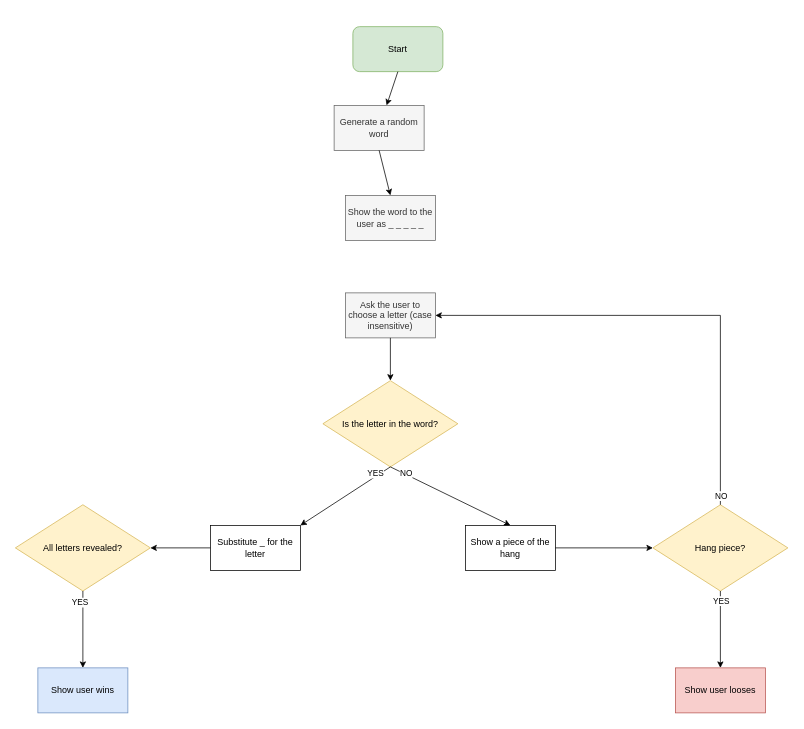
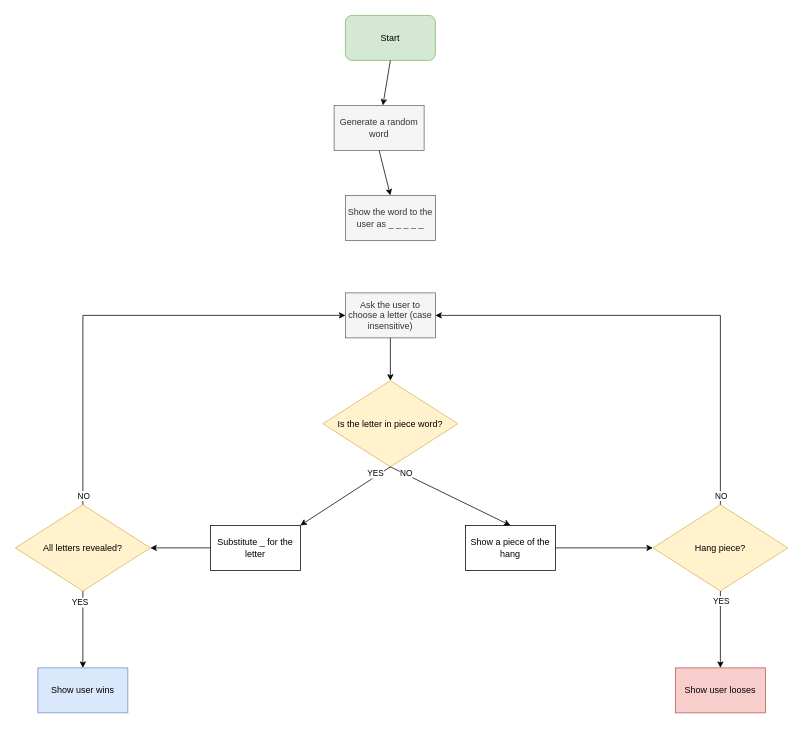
node "Start": moved (398, 49) -> (390, 38)
edge "All letters revealed?" -> "Ask the user to choose a letter (case insensitive)": added, label "NO"
node "Is the letter in the word?": label "Is the letter in the word?" -> "Is the letter in piece word?"
